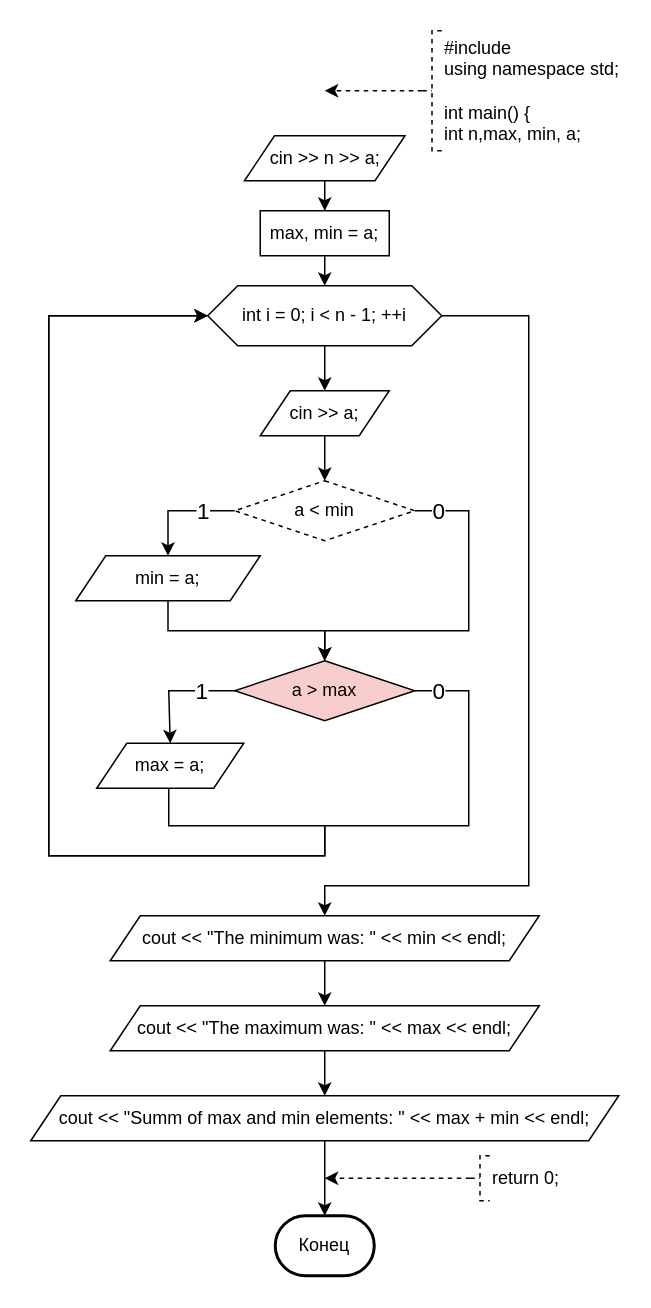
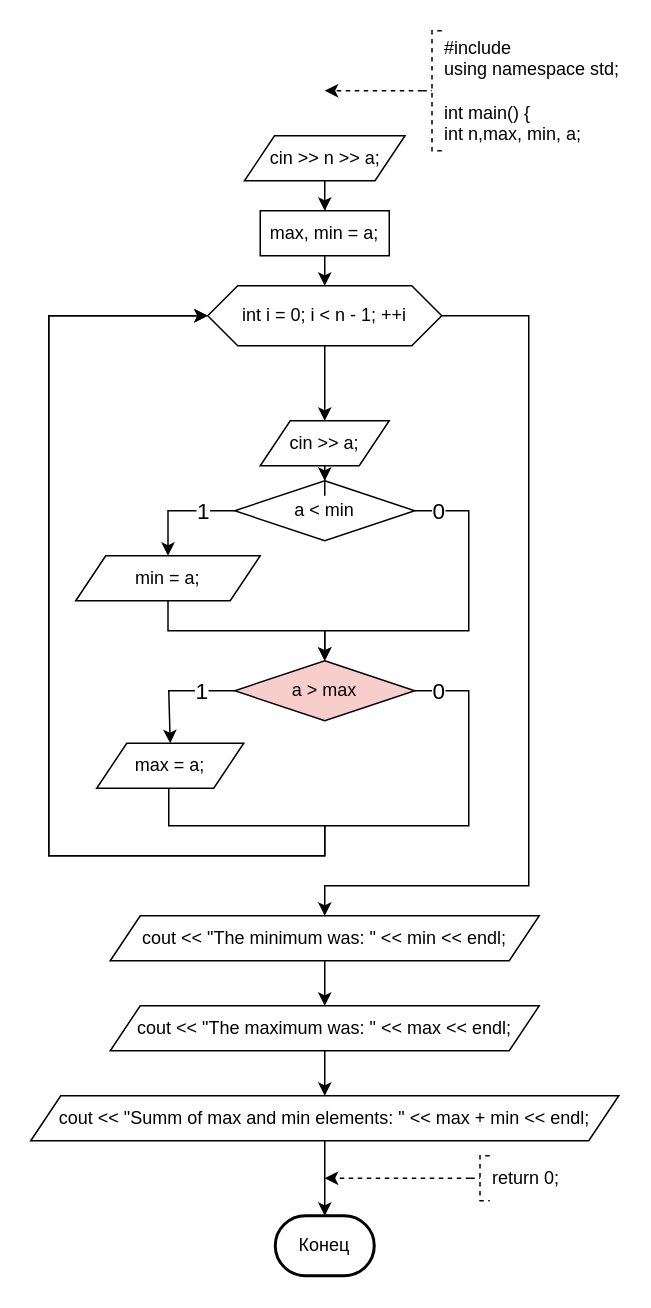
node "cin >> a;": moved (325, 413) -> (325, 443)
node "a < min": style dashed -> solid
